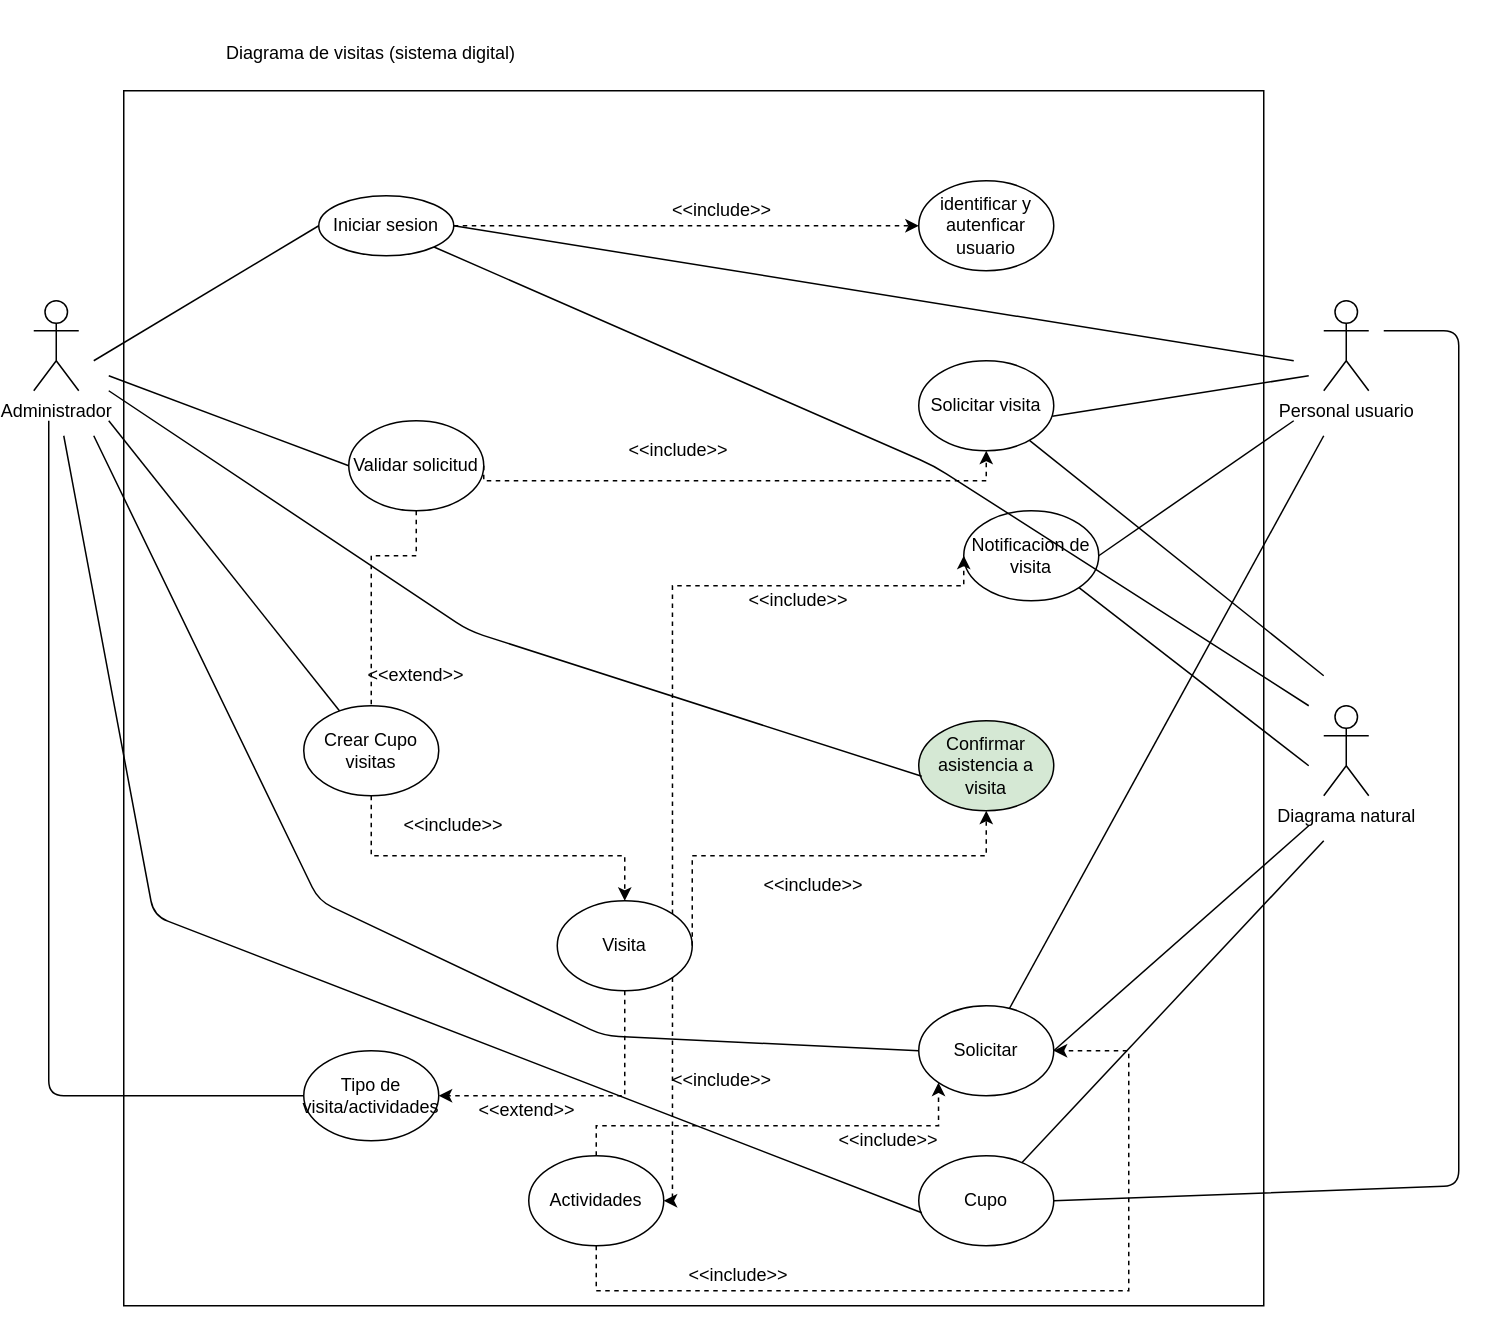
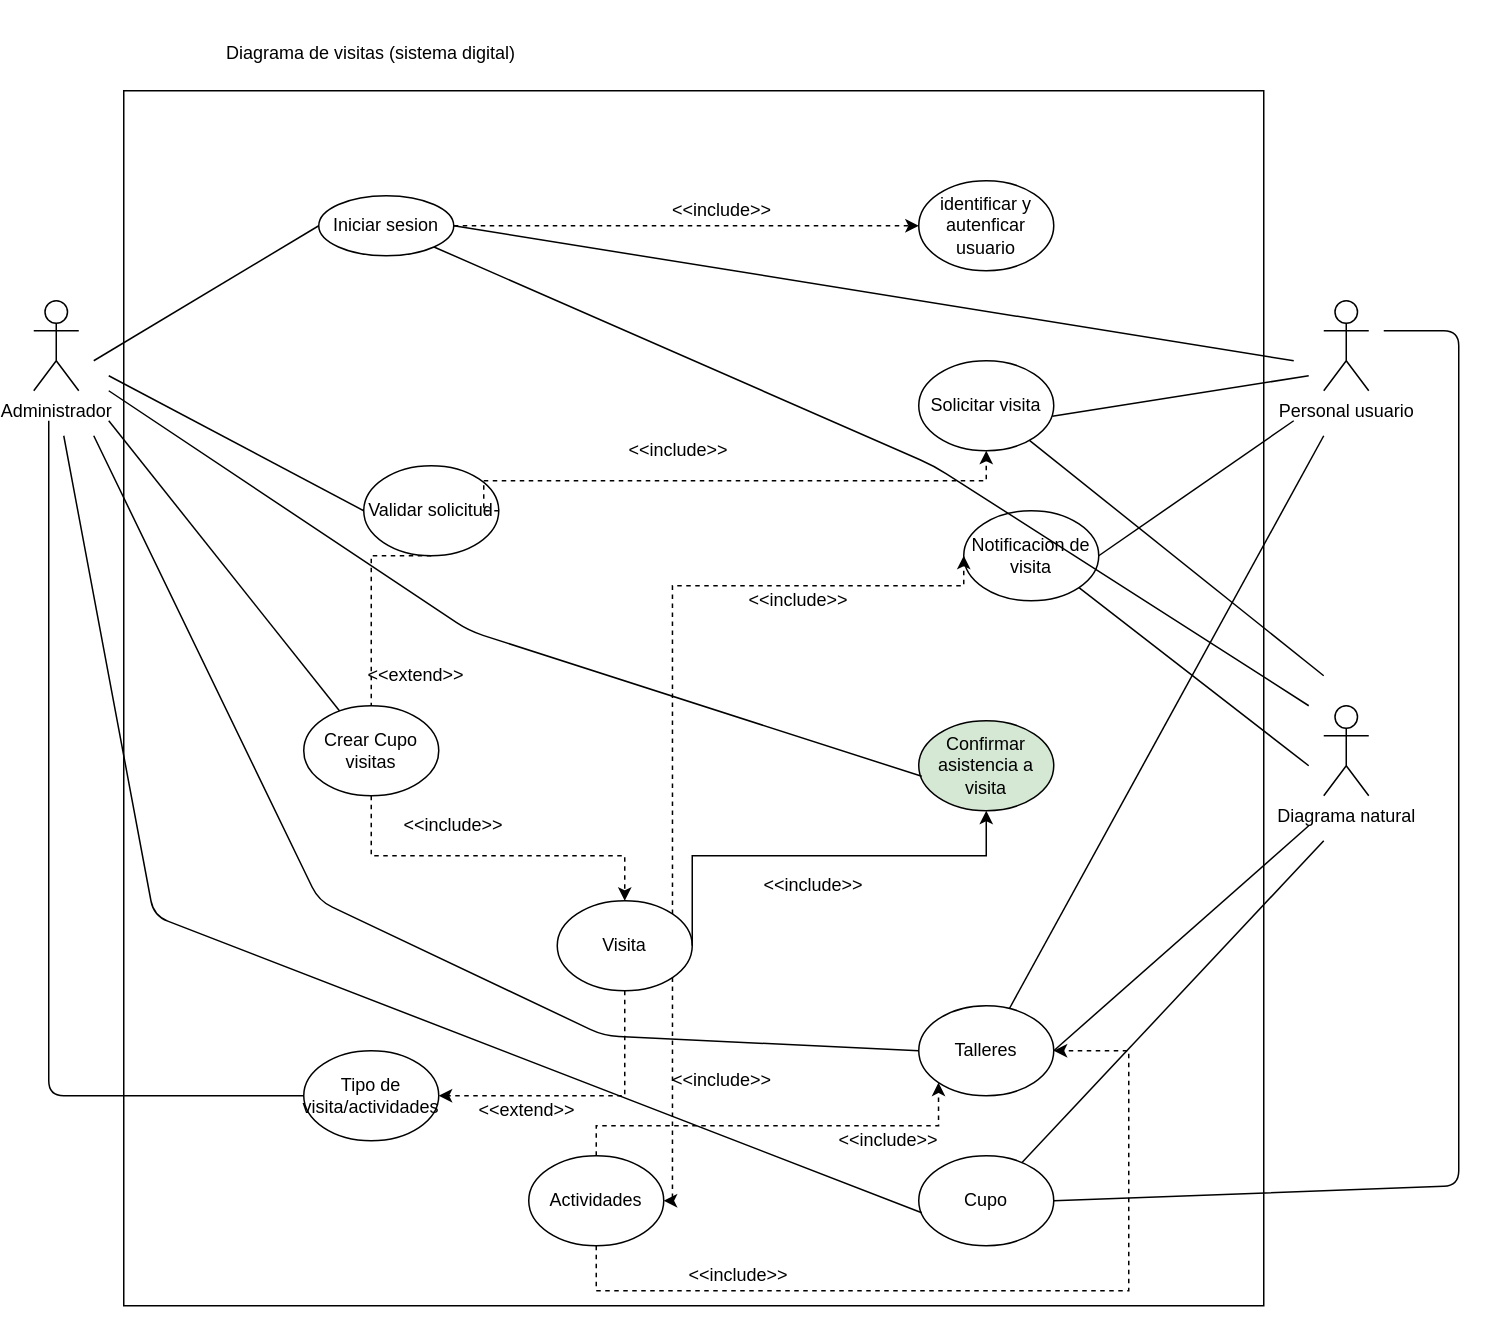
node "Validar solicitud": moved (416, 466) -> (431, 511)
edge "Visita" -> "Confirmar asistencia a visita": style dashed -> solid
node "Solicitar": label "Solicitar" -> "Talleres"
